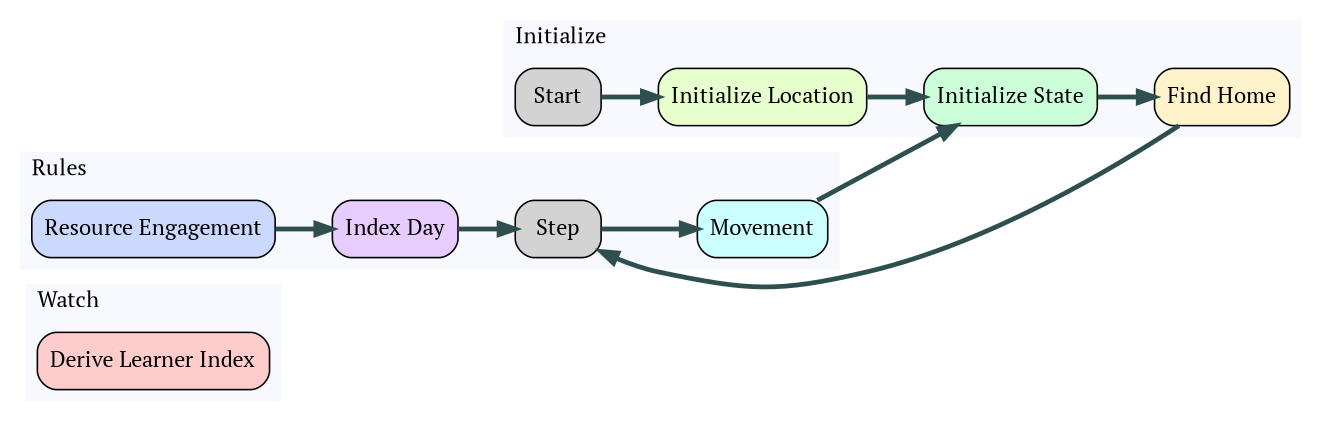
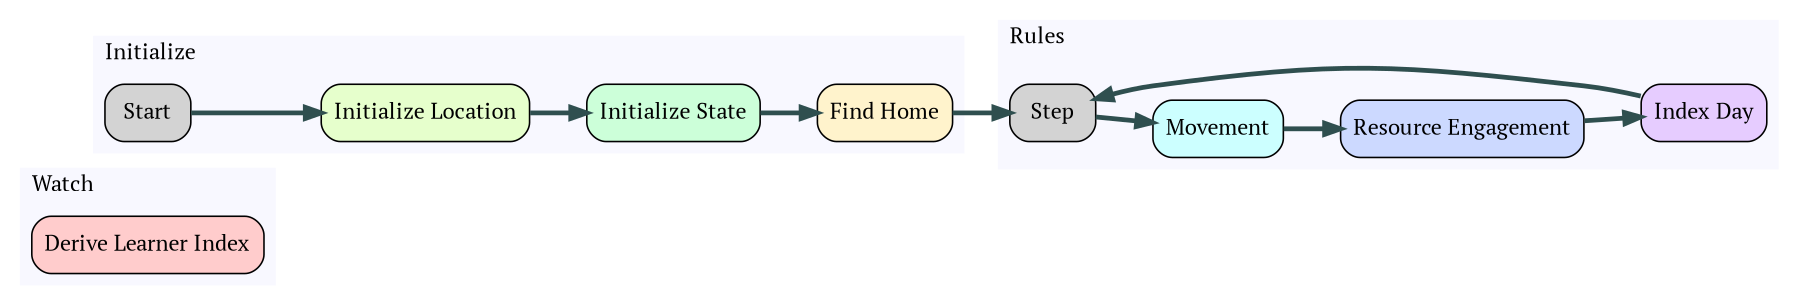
edge "Movement" -> "Initialize State": now "Movement" -> "Resource Engagement"
